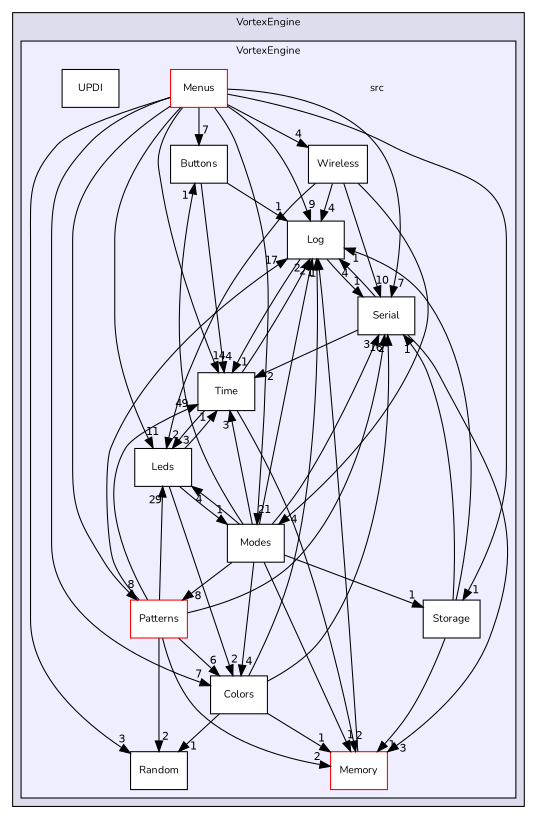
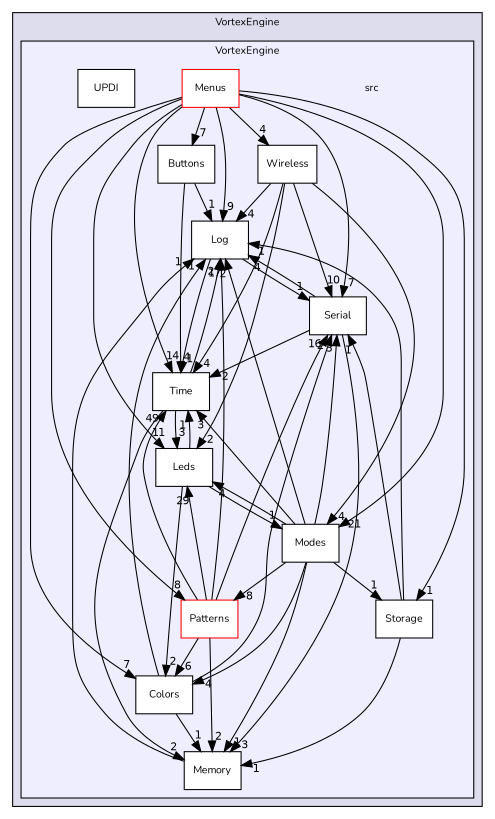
edge "Wireless" -> "Time": added
edge "Modes" -> "Buttons": removed
node "Random": removed
node "Memory": color red -> black
